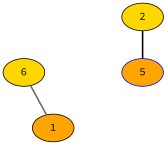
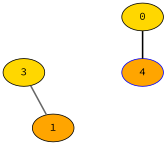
node "2": label "2" -> "0"
node "6": label "6" -> "3"
node "5": label "5" -> "4"
